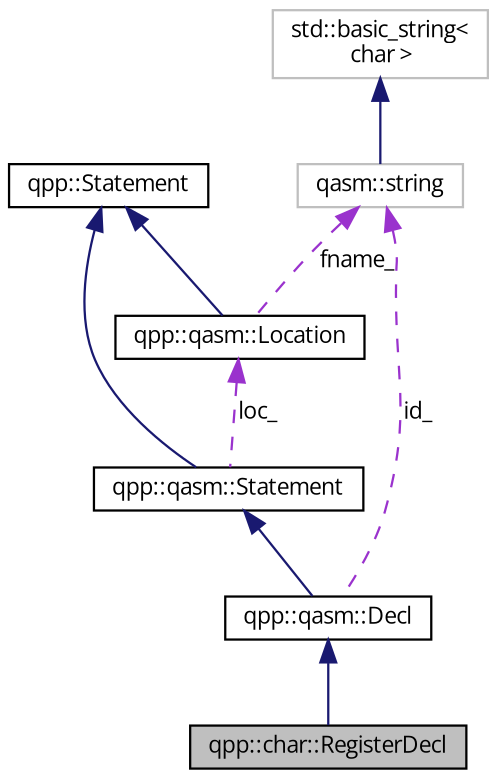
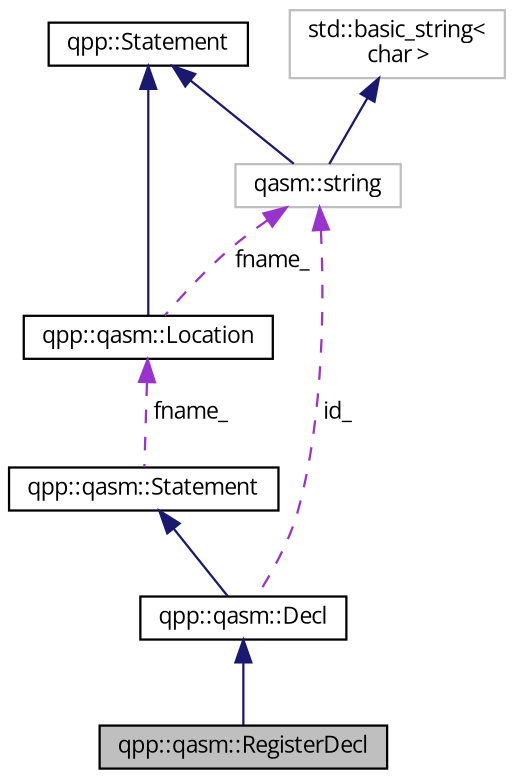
edge "qpp::qasm::Statement" -> "qpp::Statement": now "qasm::string" -> "qpp::Statement"
edge "qpp::qasm::Statement" -> "qpp::qasm::Location": label " loc_" -> " fname_"
node "qpp::char::RegisterDecl": label "qpp::char::RegisterDecl" -> "qpp::qasm::RegisterDecl"
